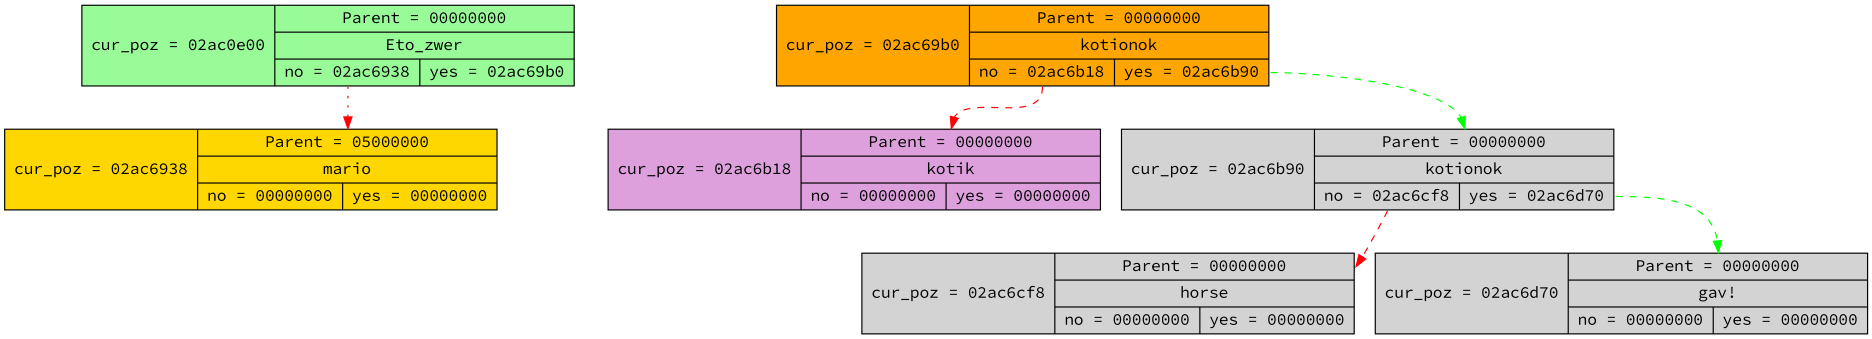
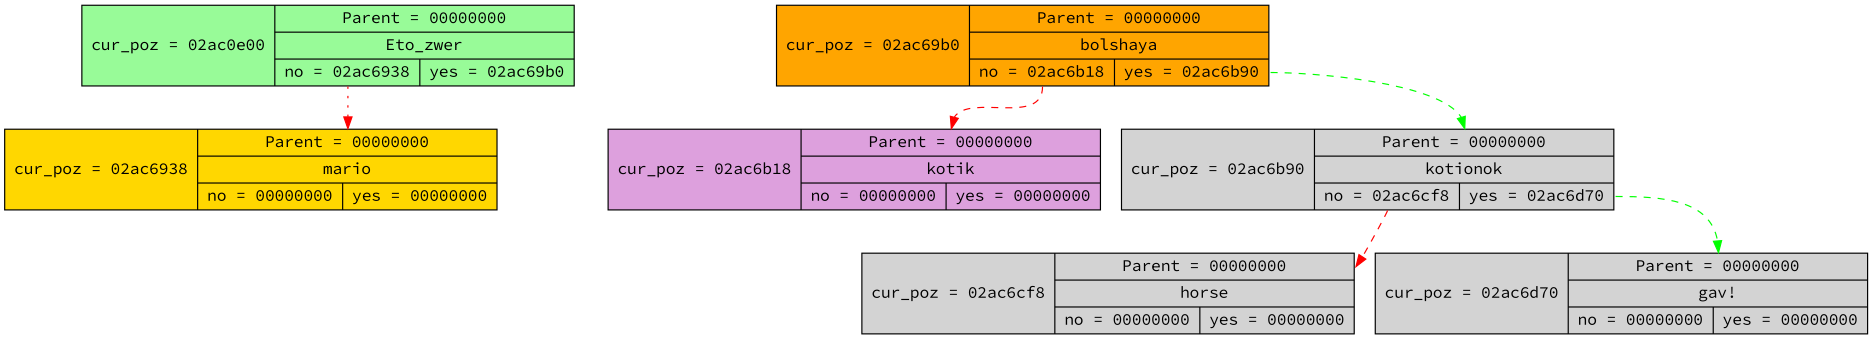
node "cur_poz = 02ac69b0": text "kotionok" -> "bolshaya"
node "cur_poz = 02ac6938": text "Parent = 05000000" -> "Parent = 00000000"
